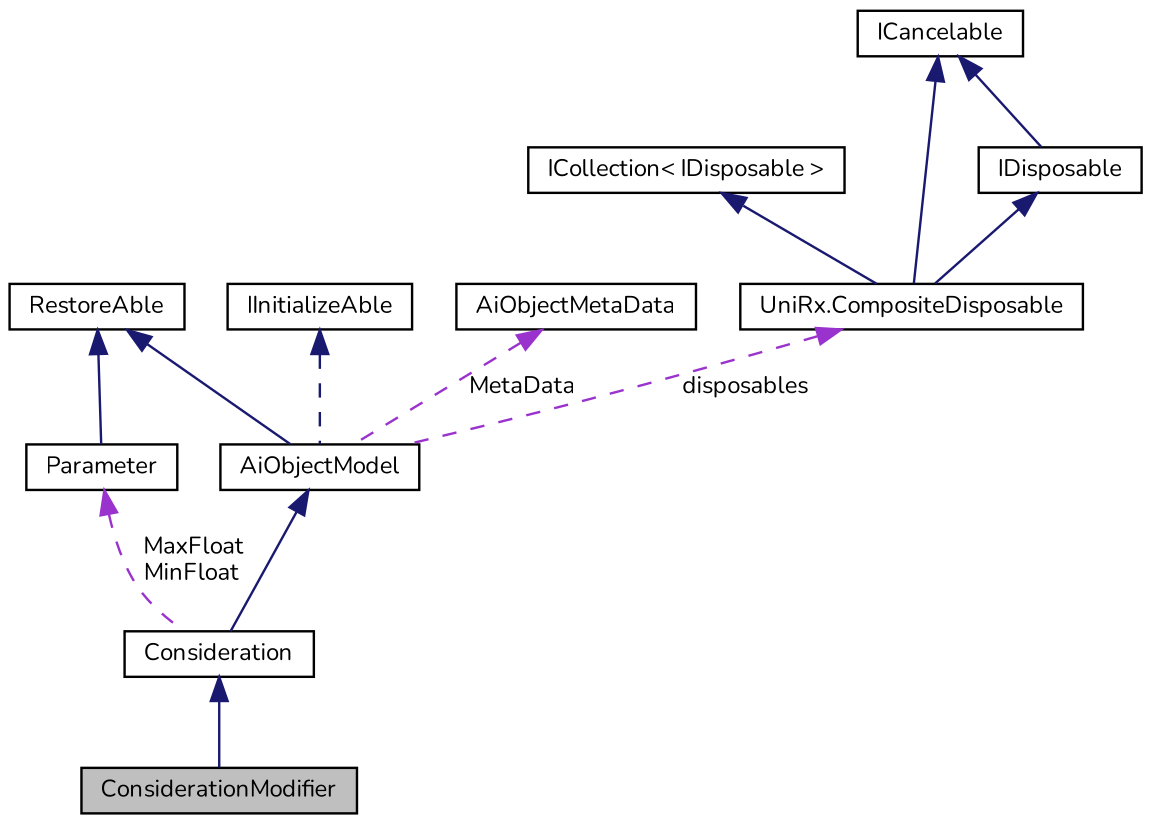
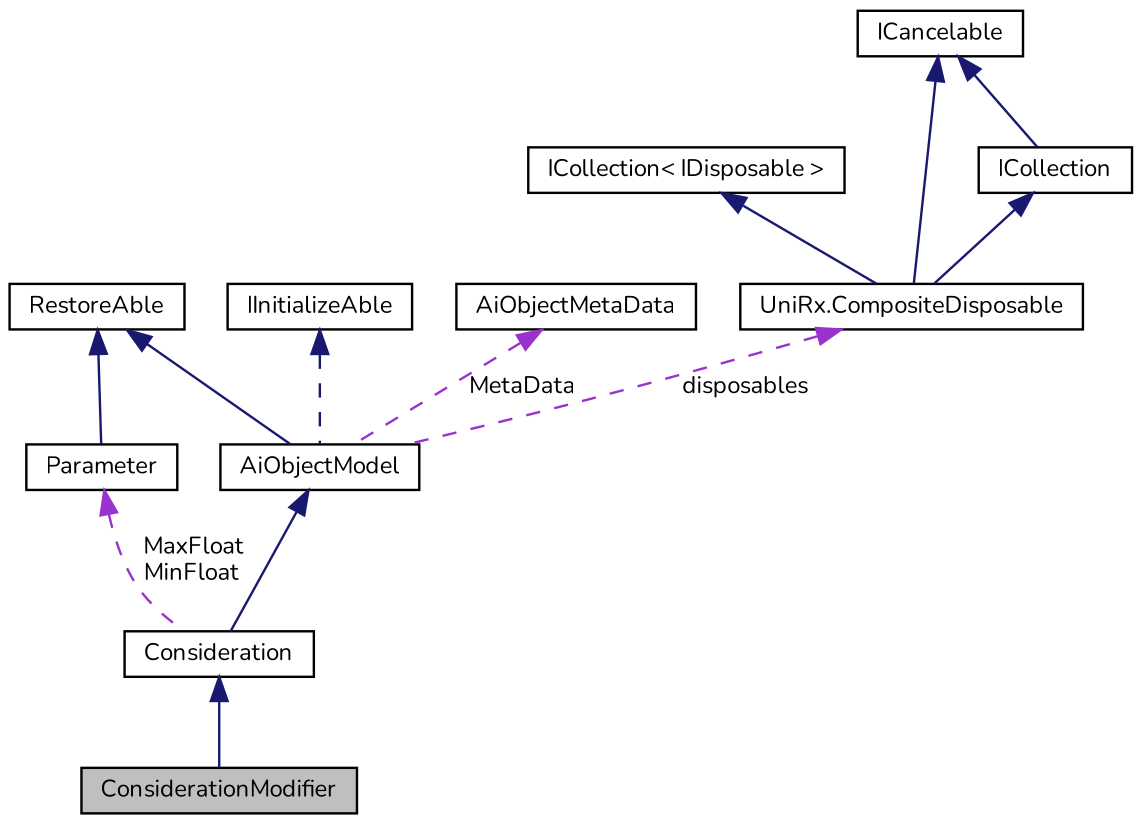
node "IDisposable": label "IDisposable" -> "ICollection"
